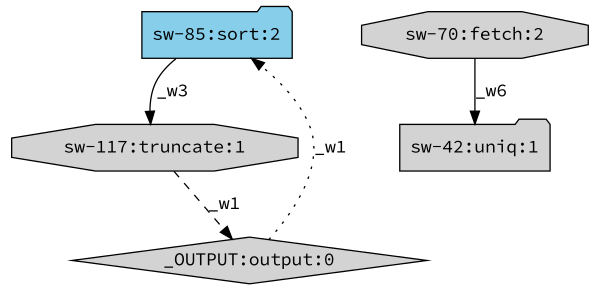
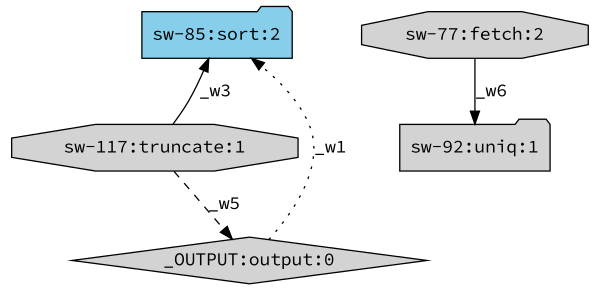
node "sw-70:fetch:2": label "sw-70:fetch:2" -> "sw-77:fetch:2"
edge "sw-85:sort:2" -> "sw-117:truncate:1": reversed
node "sw-42:uniq:1": label "sw-42:uniq:1" -> "sw-92:uniq:1"
edge "sw-117:truncate:1" -> "_OUTPUT:output:0": label "_w1" -> "_w5"
